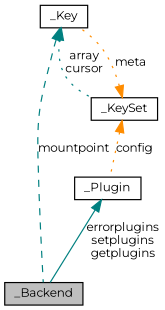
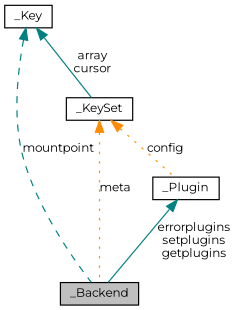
edge "_Key" -> "_KeySet": now "_Backend" -> "_KeySet"
edge "_KeySet" -> "_Key": style dotted -> solid
